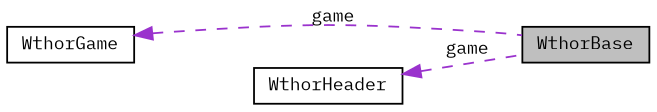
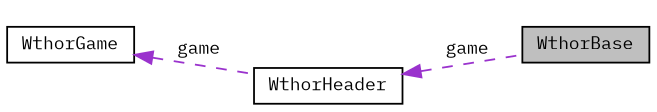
edge "WthorBase" -> "WthorGame": now "WthorHeader" -> "WthorGame"
